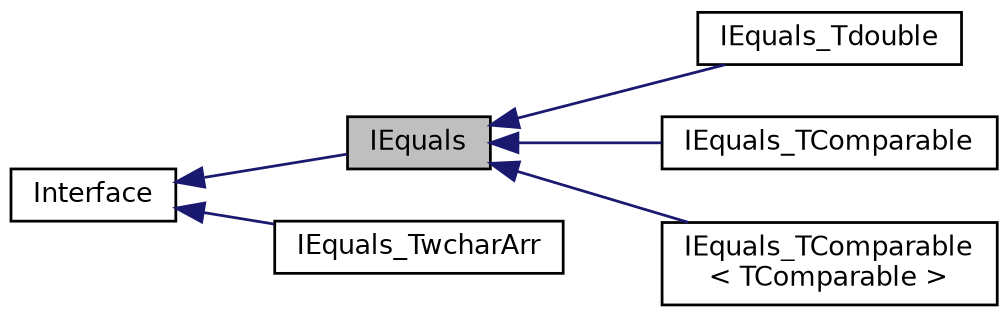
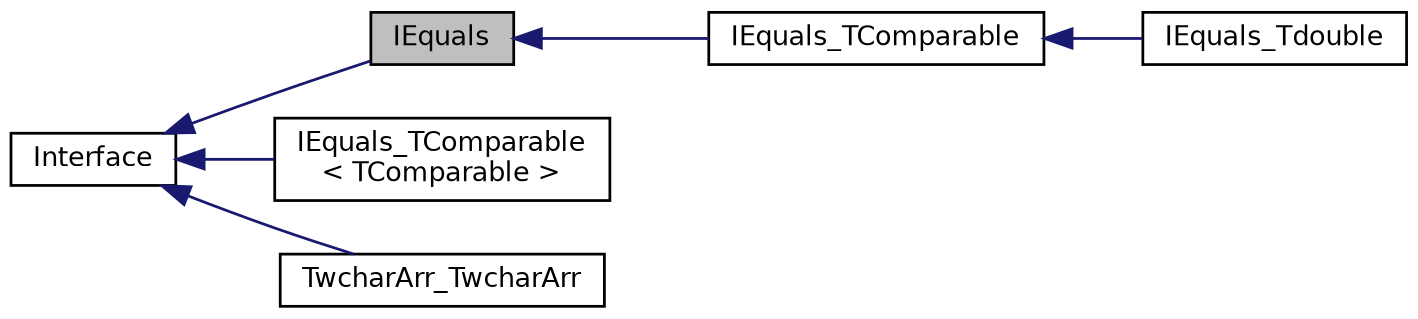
edge "IEquals_Tdouble" -> "IEquals": now "IEquals_Tdouble" -> "IEquals_TComparable"
edge "IEquals_TComparable < TComparable >" -> "IEquals": now "IEquals_TComparable < TComparable >" -> "Interface"
node "IEquals_TwcharArr": label "IEquals_TwcharArr" -> "TwcharArr_TwcharArr"
